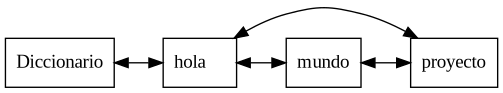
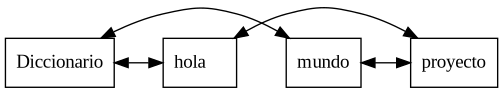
edge "hola" -- "mundo": now "Diccionario" -- "mundo"
